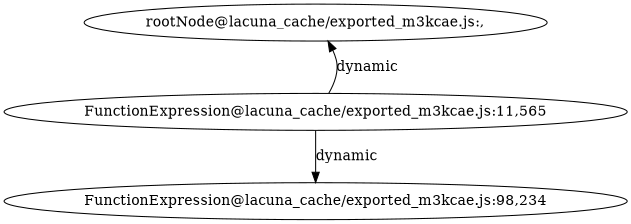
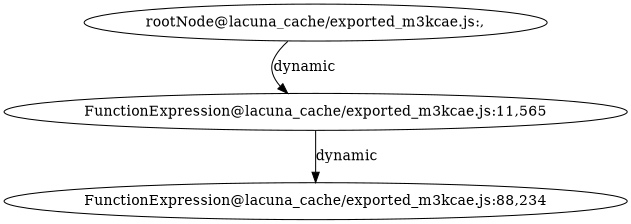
edge "FunctionExpression@lacuna_cache/exported_m3kcae.js:11,565" -> "rootNode@lacuna_cache/exported_m3kcae.js:,": reversed
node "FunctionExpression@lacuna_cache/exported_m3kcae.js:98,234": label "FunctionExpression@lacuna_cache/exported_m3kcae.js:98,234" -> "FunctionExpression@lacuna_cache/exported_m3kcae.js:88,234"
